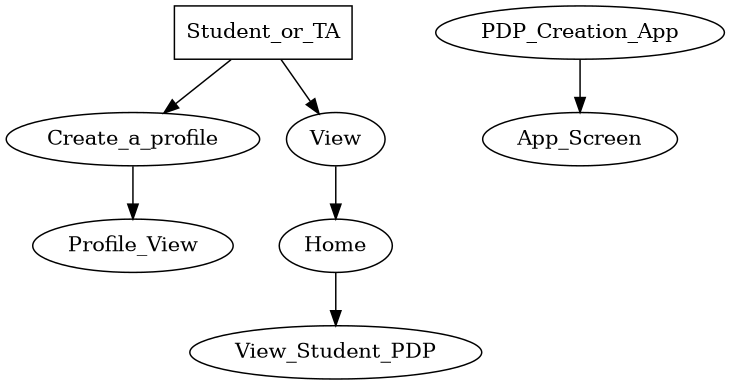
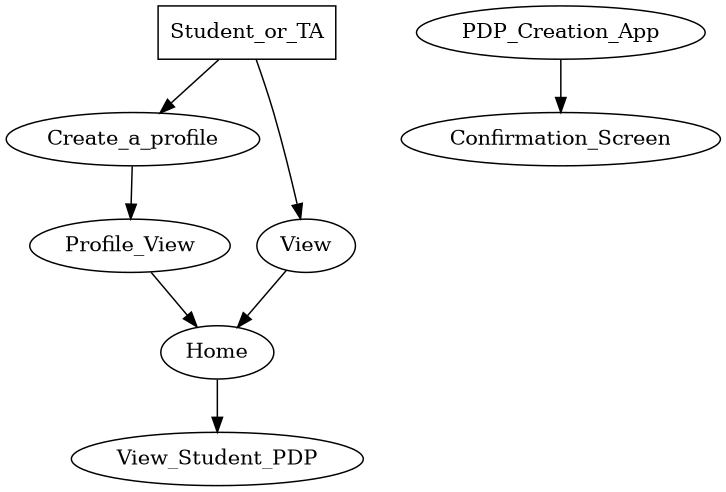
node "App_Screen": label "App_Screen" -> "Confirmation_Screen"
edge "Profile_View" -> "Home": added
